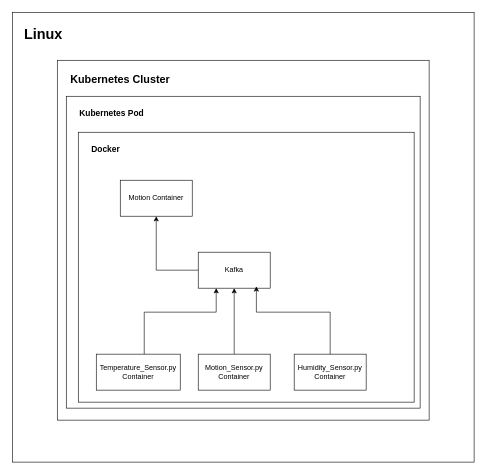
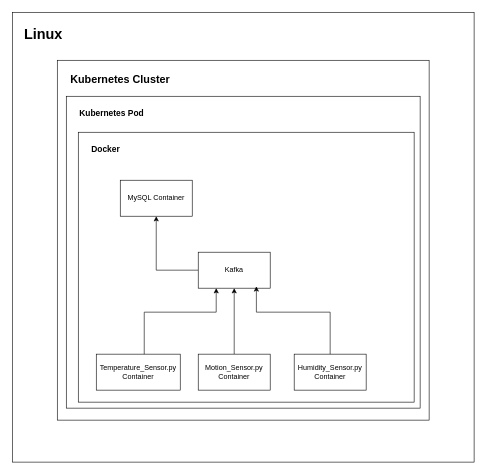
node "Motion Container": label "Motion Container" -> "MySQL Container"
